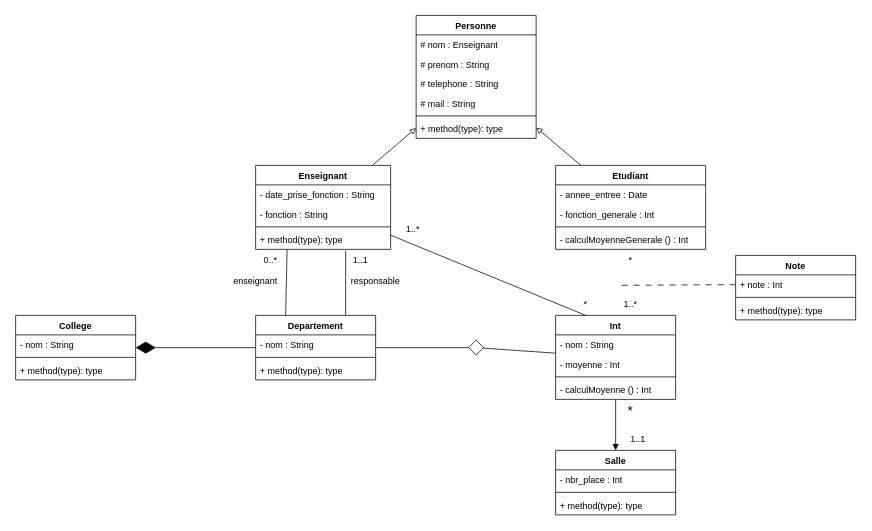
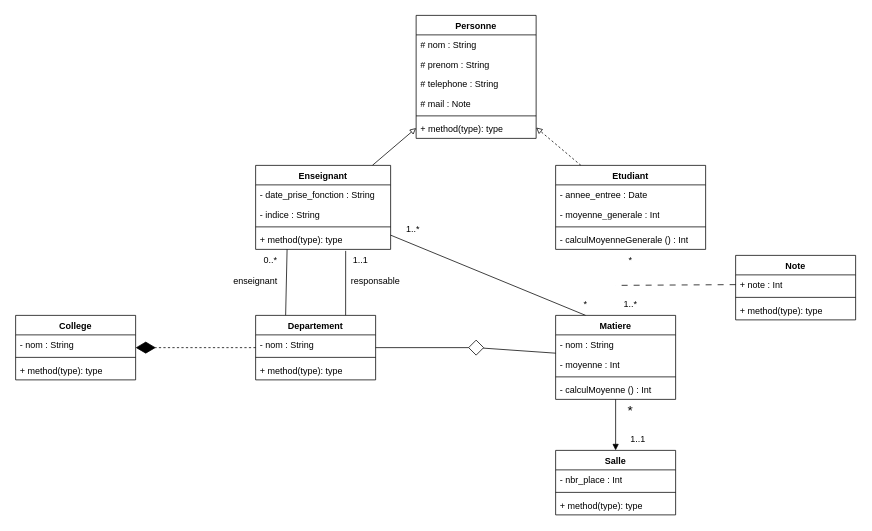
node "# nom : Enseignant": label "# nom : Enseignant" -> "# nom : String"
node "# mail : String": label "# mail : String" -> "# mail : Note"
edge "Etudiant" -> "Personne": style solid -> dashed
node "- fonction : String": label "- fonction : String" -> "- indice : String"
node "- fonction_generale : Int": label "- fonction_generale : Int" -> "- moyenne_generale : Int"
node "Int": label "Int" -> "Matiere"
edge "Departement" -> "College": style solid -> dashed
